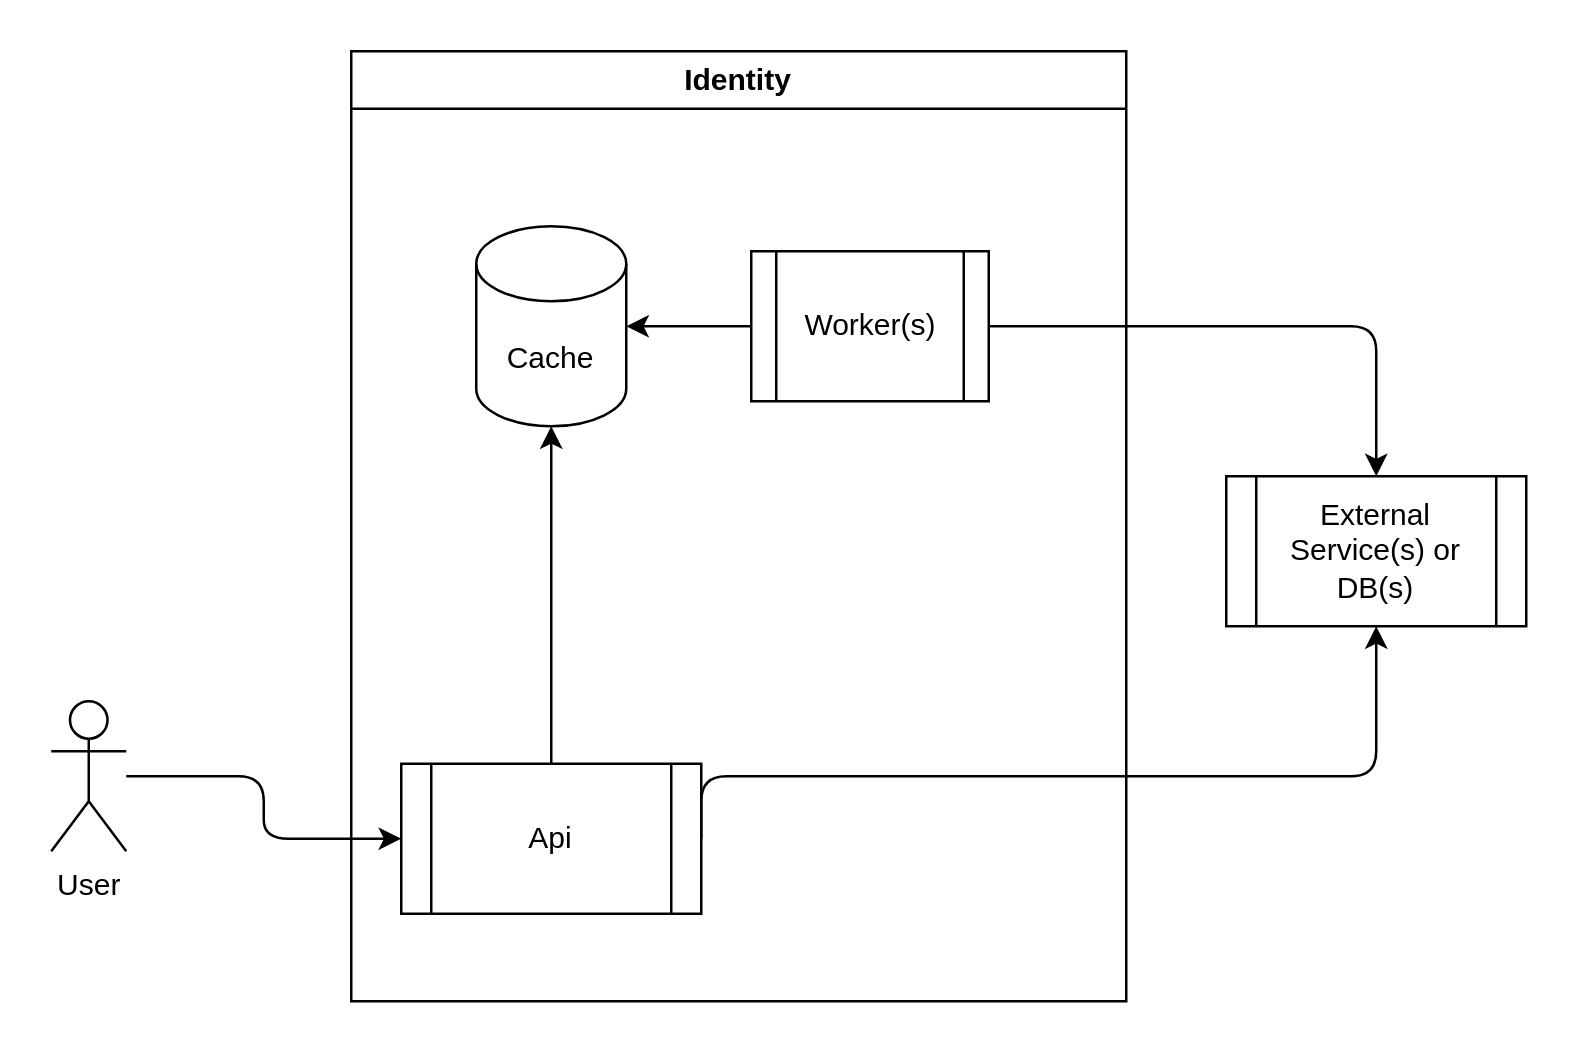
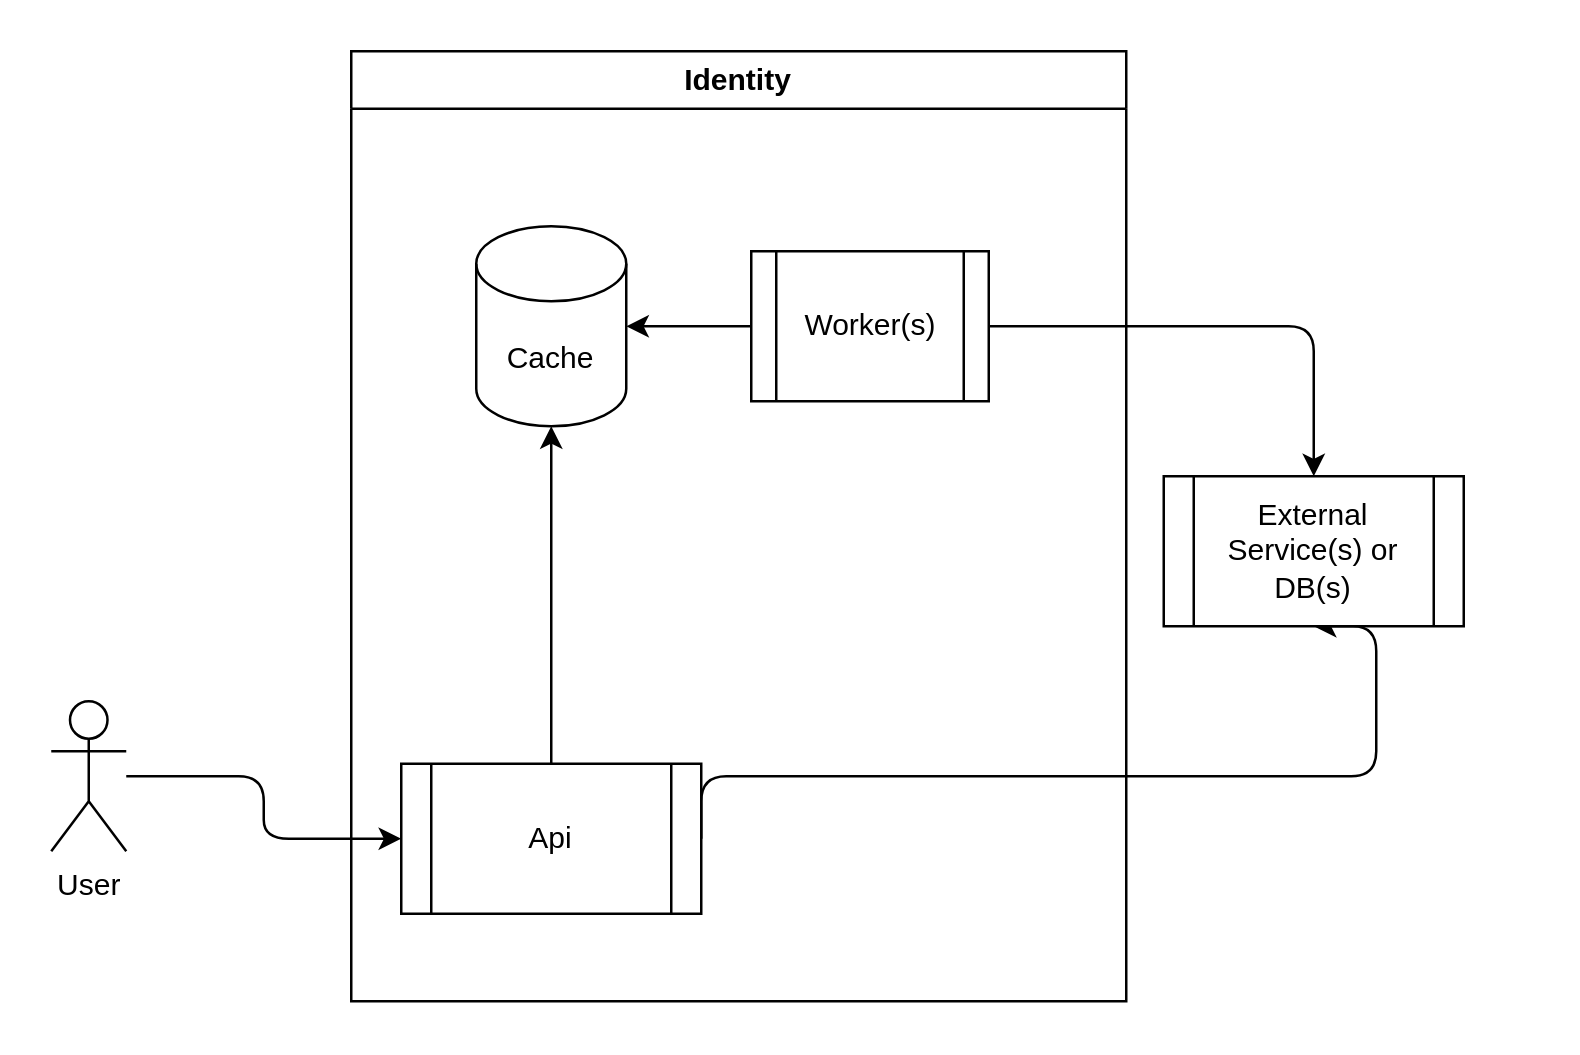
node "External Service(s) or DB(s)": moved (1376, 551) -> (1314, 551)
